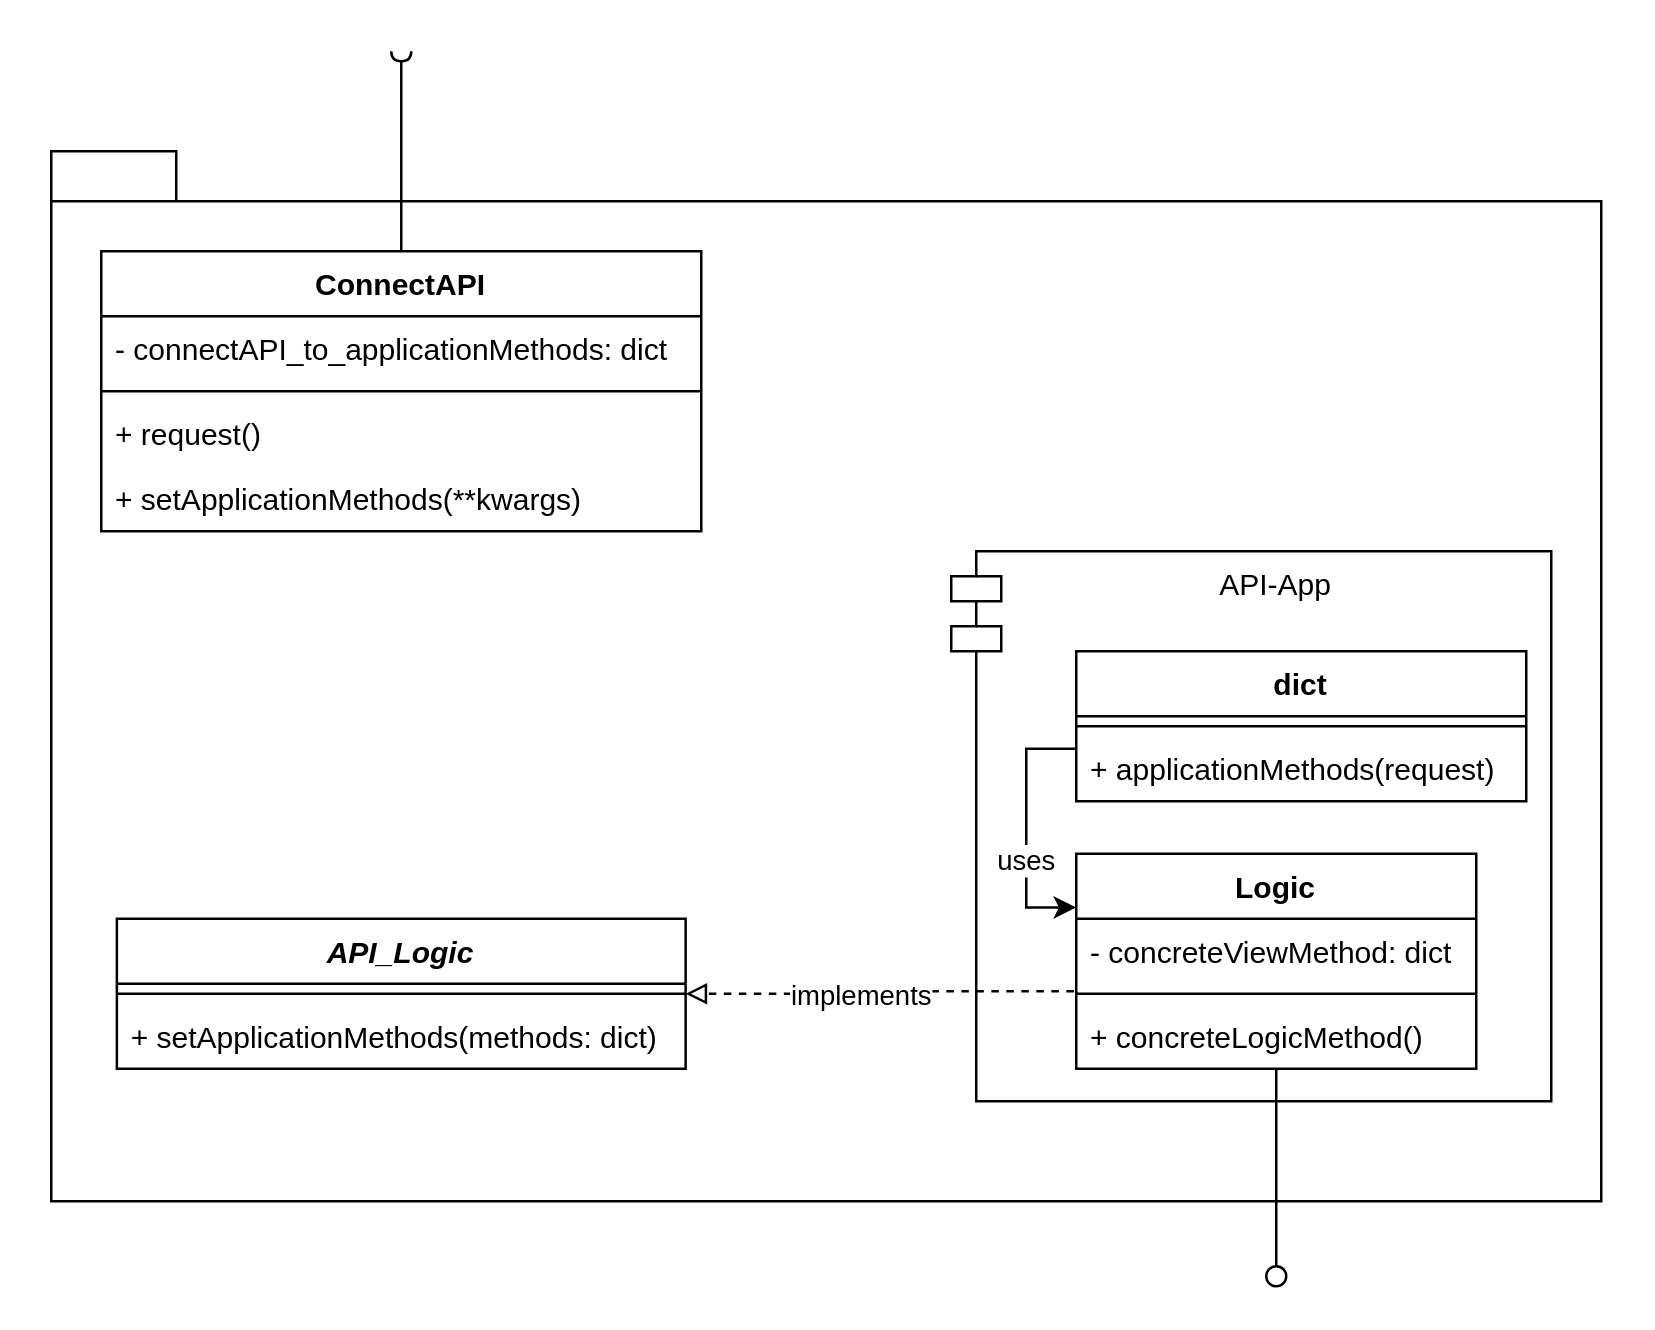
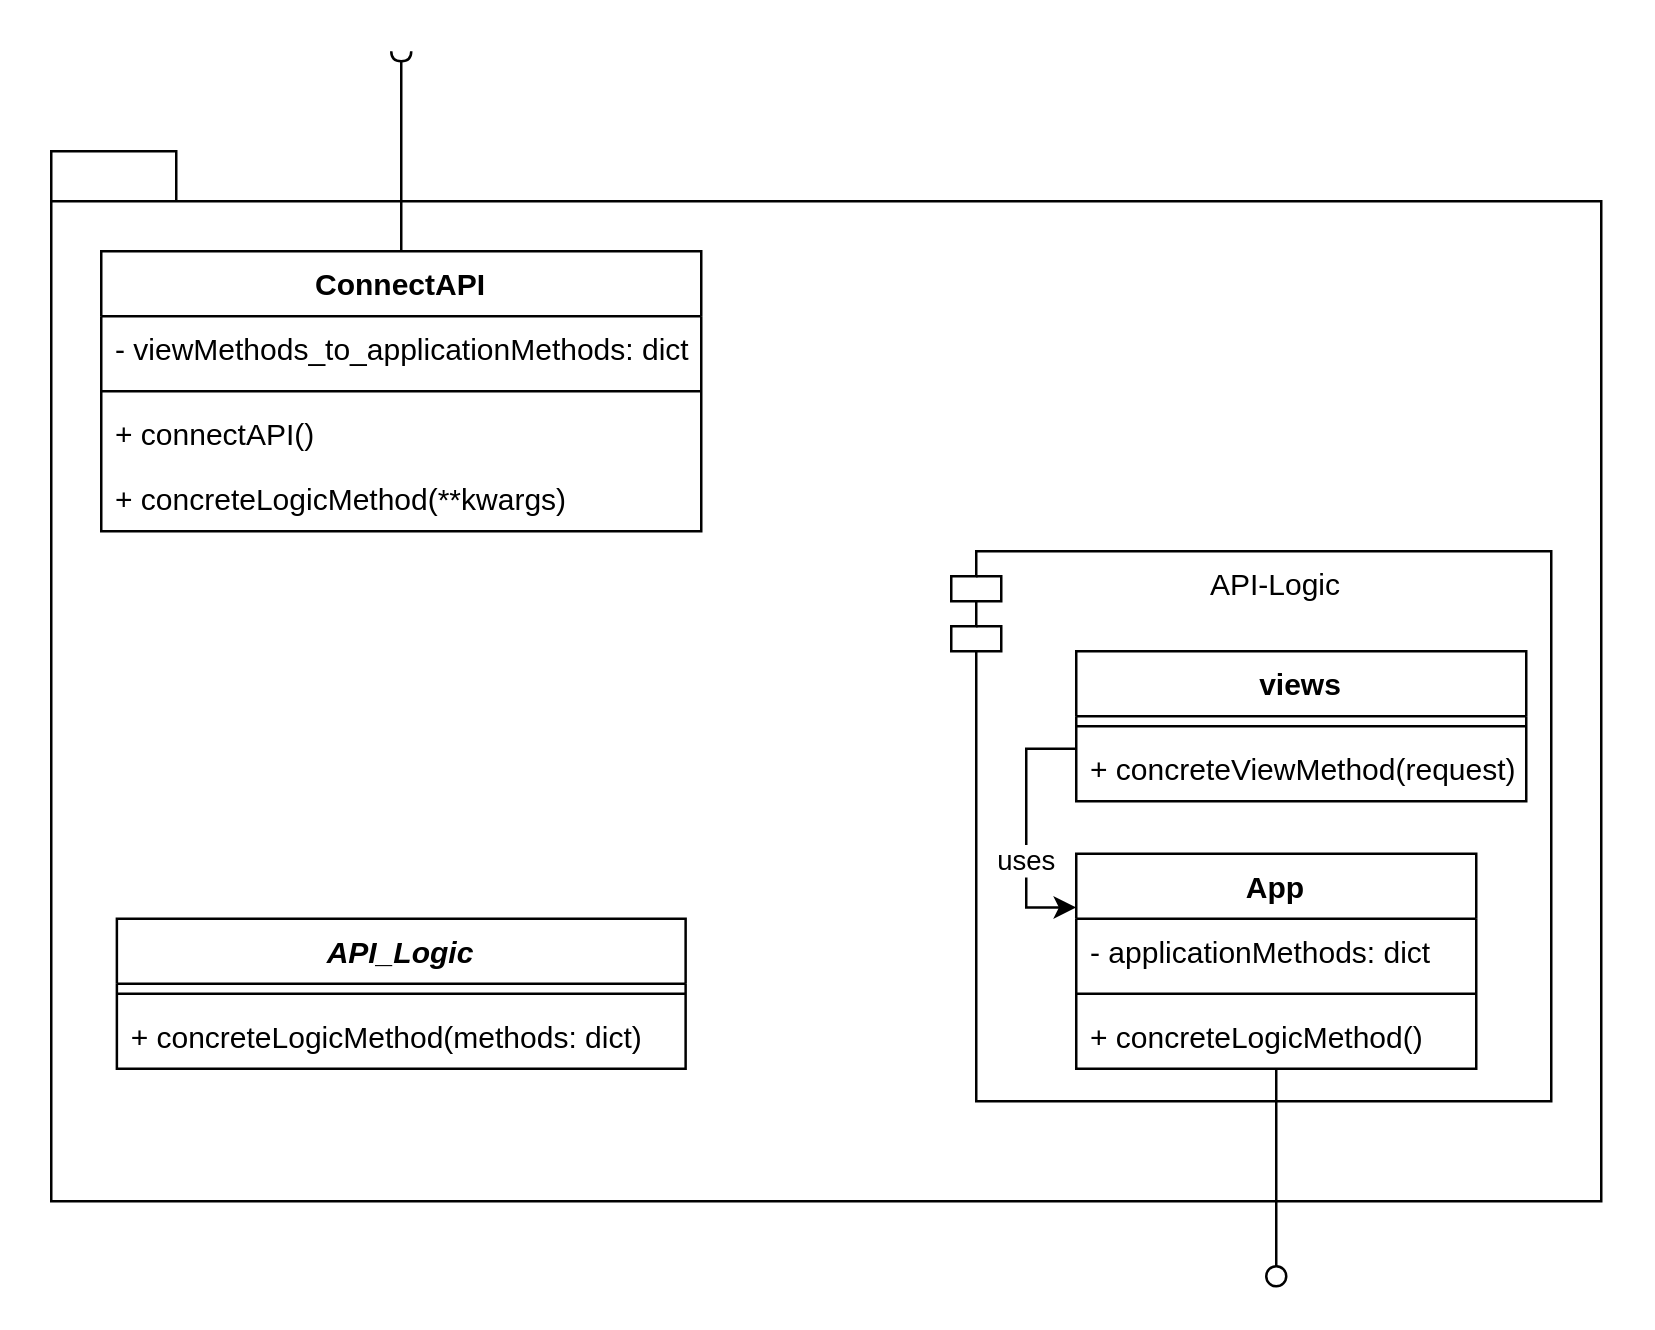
node "- connectAPI_to_applicationMethods: dict": label "- connectAPI_to_applicationMethods: dict" -> "- viewMethods_to_applicationMethods: dict"
node "+ request()": label "+ request()" -> "+ connectAPI()"
node "+ setApplicationMethods(**kwargs)": label "+ setApplicationMethods(**kwargs)" -> "+ concreteLogicMethod(**kwargs)"
node "API-App": label "API-App" -> "API-Logic"
node "dict": label "dict" -> "views"
node "+ applicationMethods(request)": label "+ applicationMethods(request)" -> "+ concreteViewMethod(request)"
node "Logic": label "Logic" -> "App"
node "- concreteViewMethod: dict": label "- concreteViewMethod: dict" -> "- applicationMethods: dict"
edge "+ concreteLogicMethod()" -> "API_Logic": removed, label "implements"
node "+ setApplicationMethods(methods: dict)": label "+ setApplicationMethods(methods: dict)" -> "+ concreteLogicMethod(methods: dict)"
